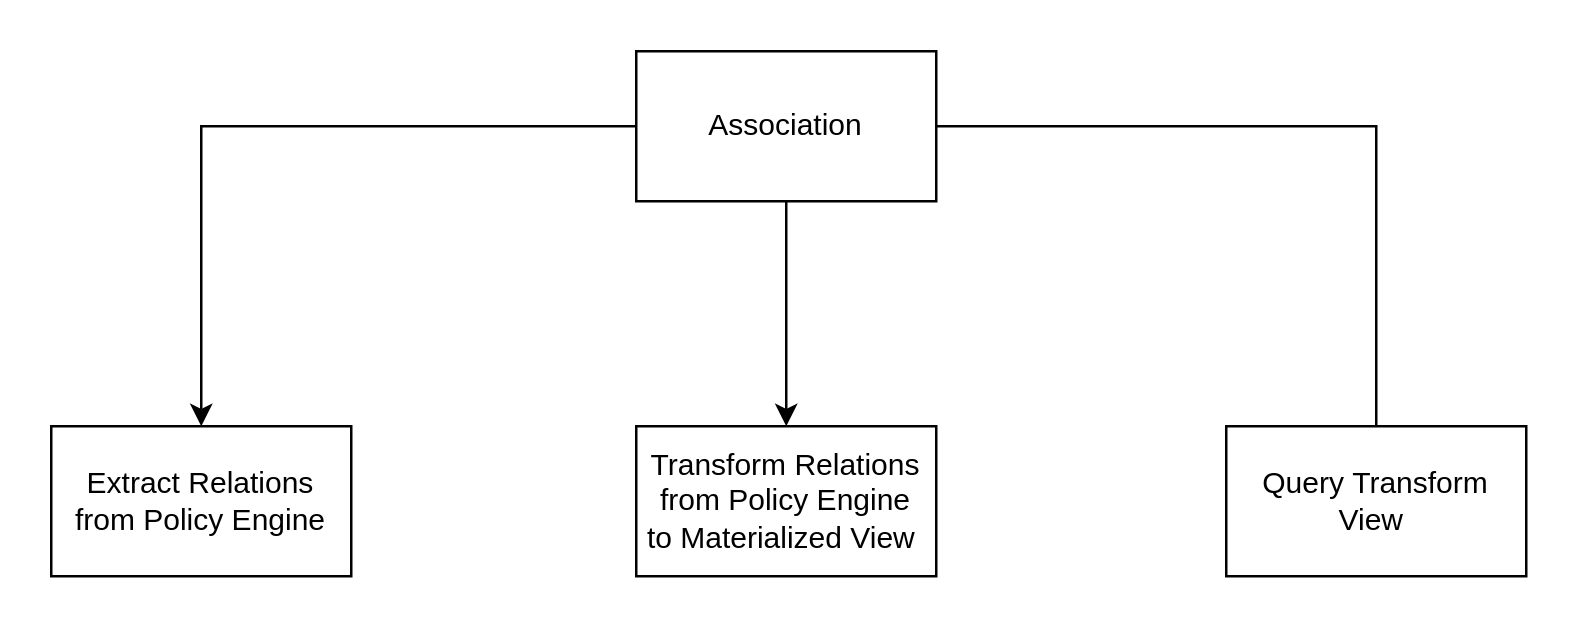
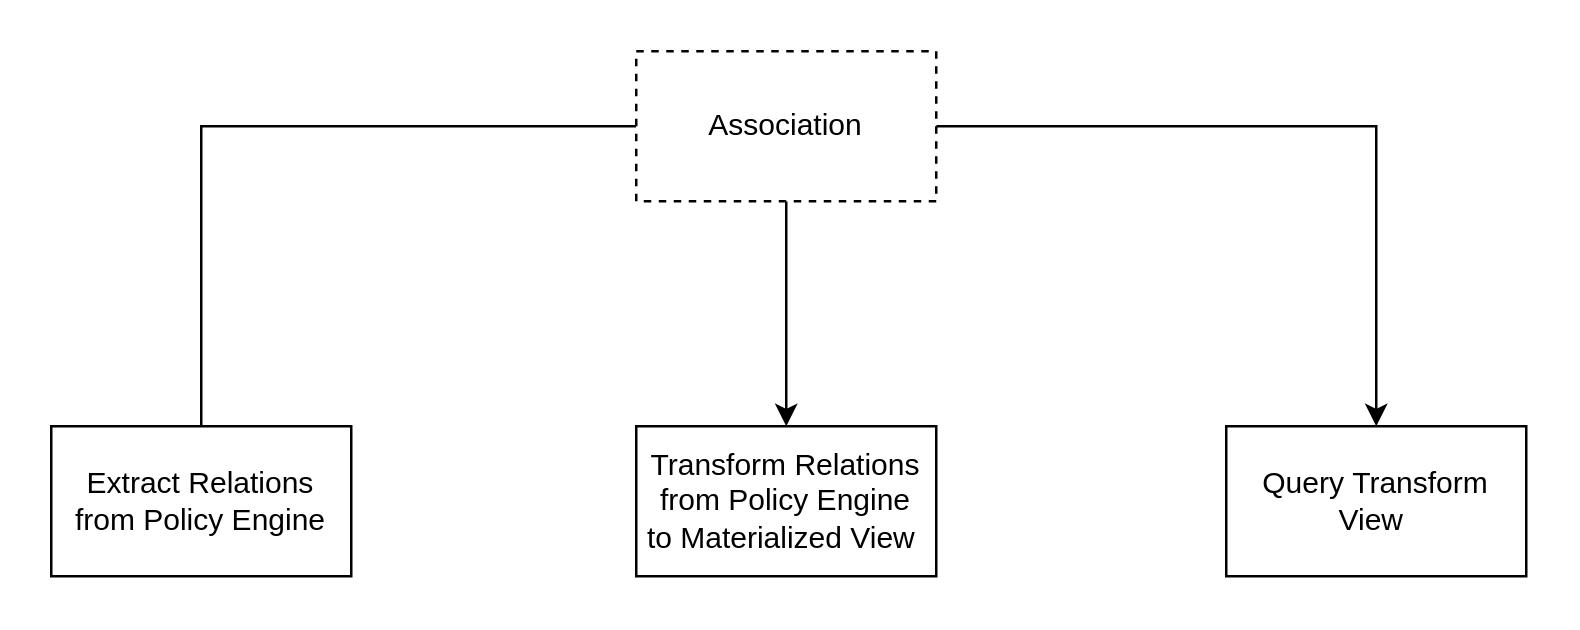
node "Association": style solid -> dashed
edge "Association" -> "Extract Relations from Policy Engine": arrowhead classic -> none
edge "Association" -- "Query Transform View": arrowhead none -> classic
